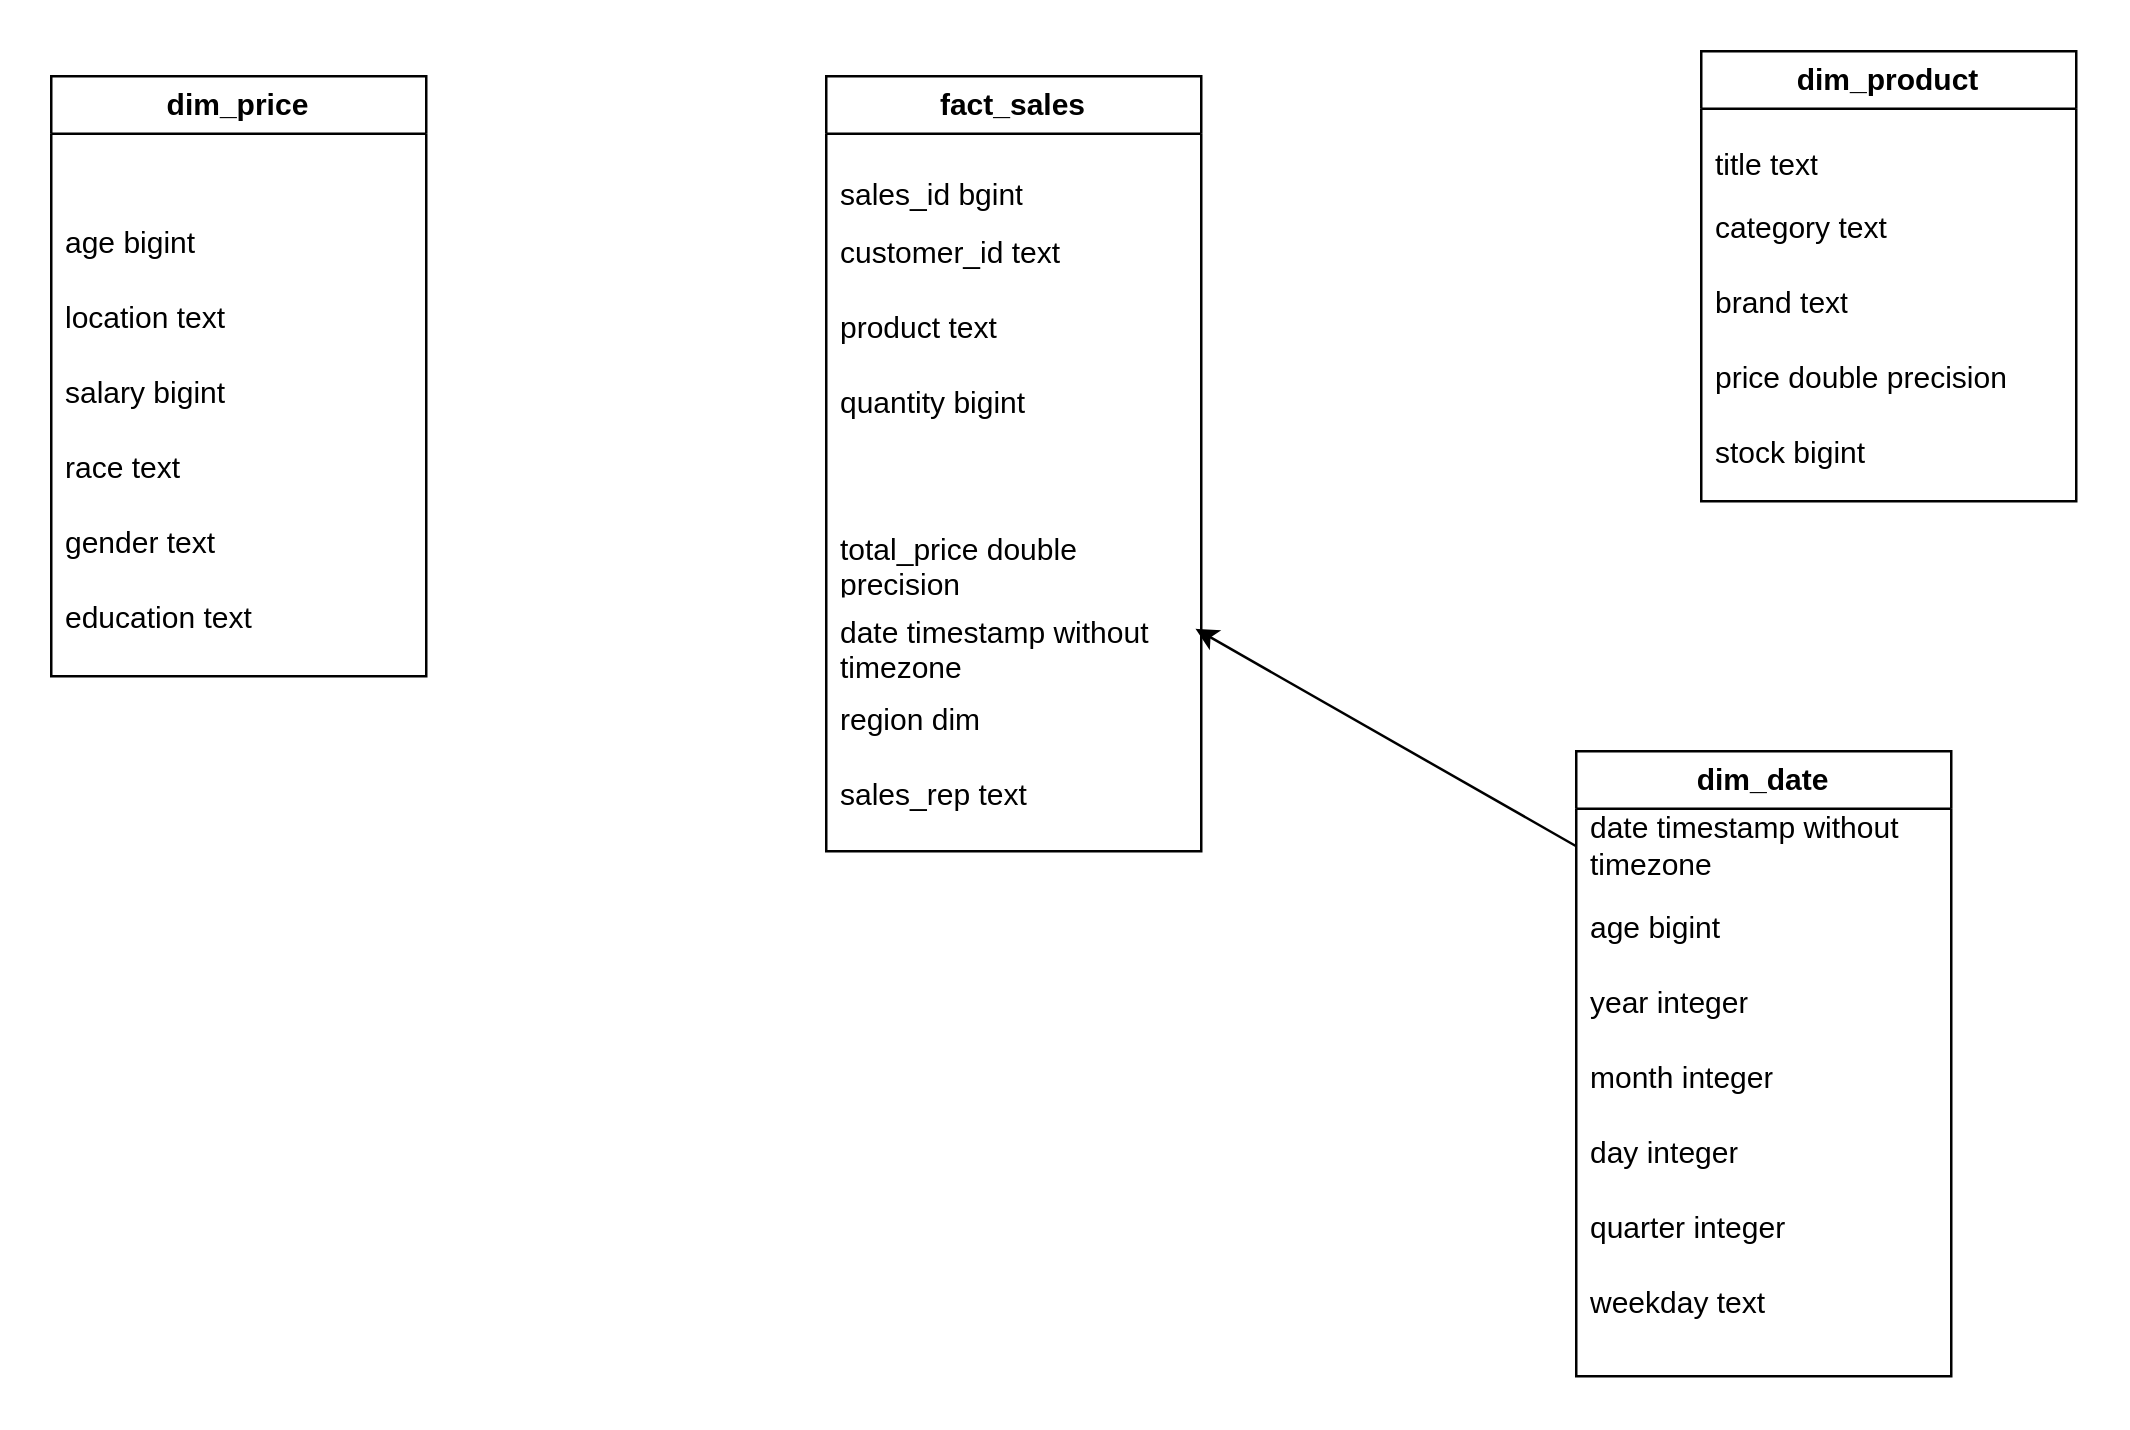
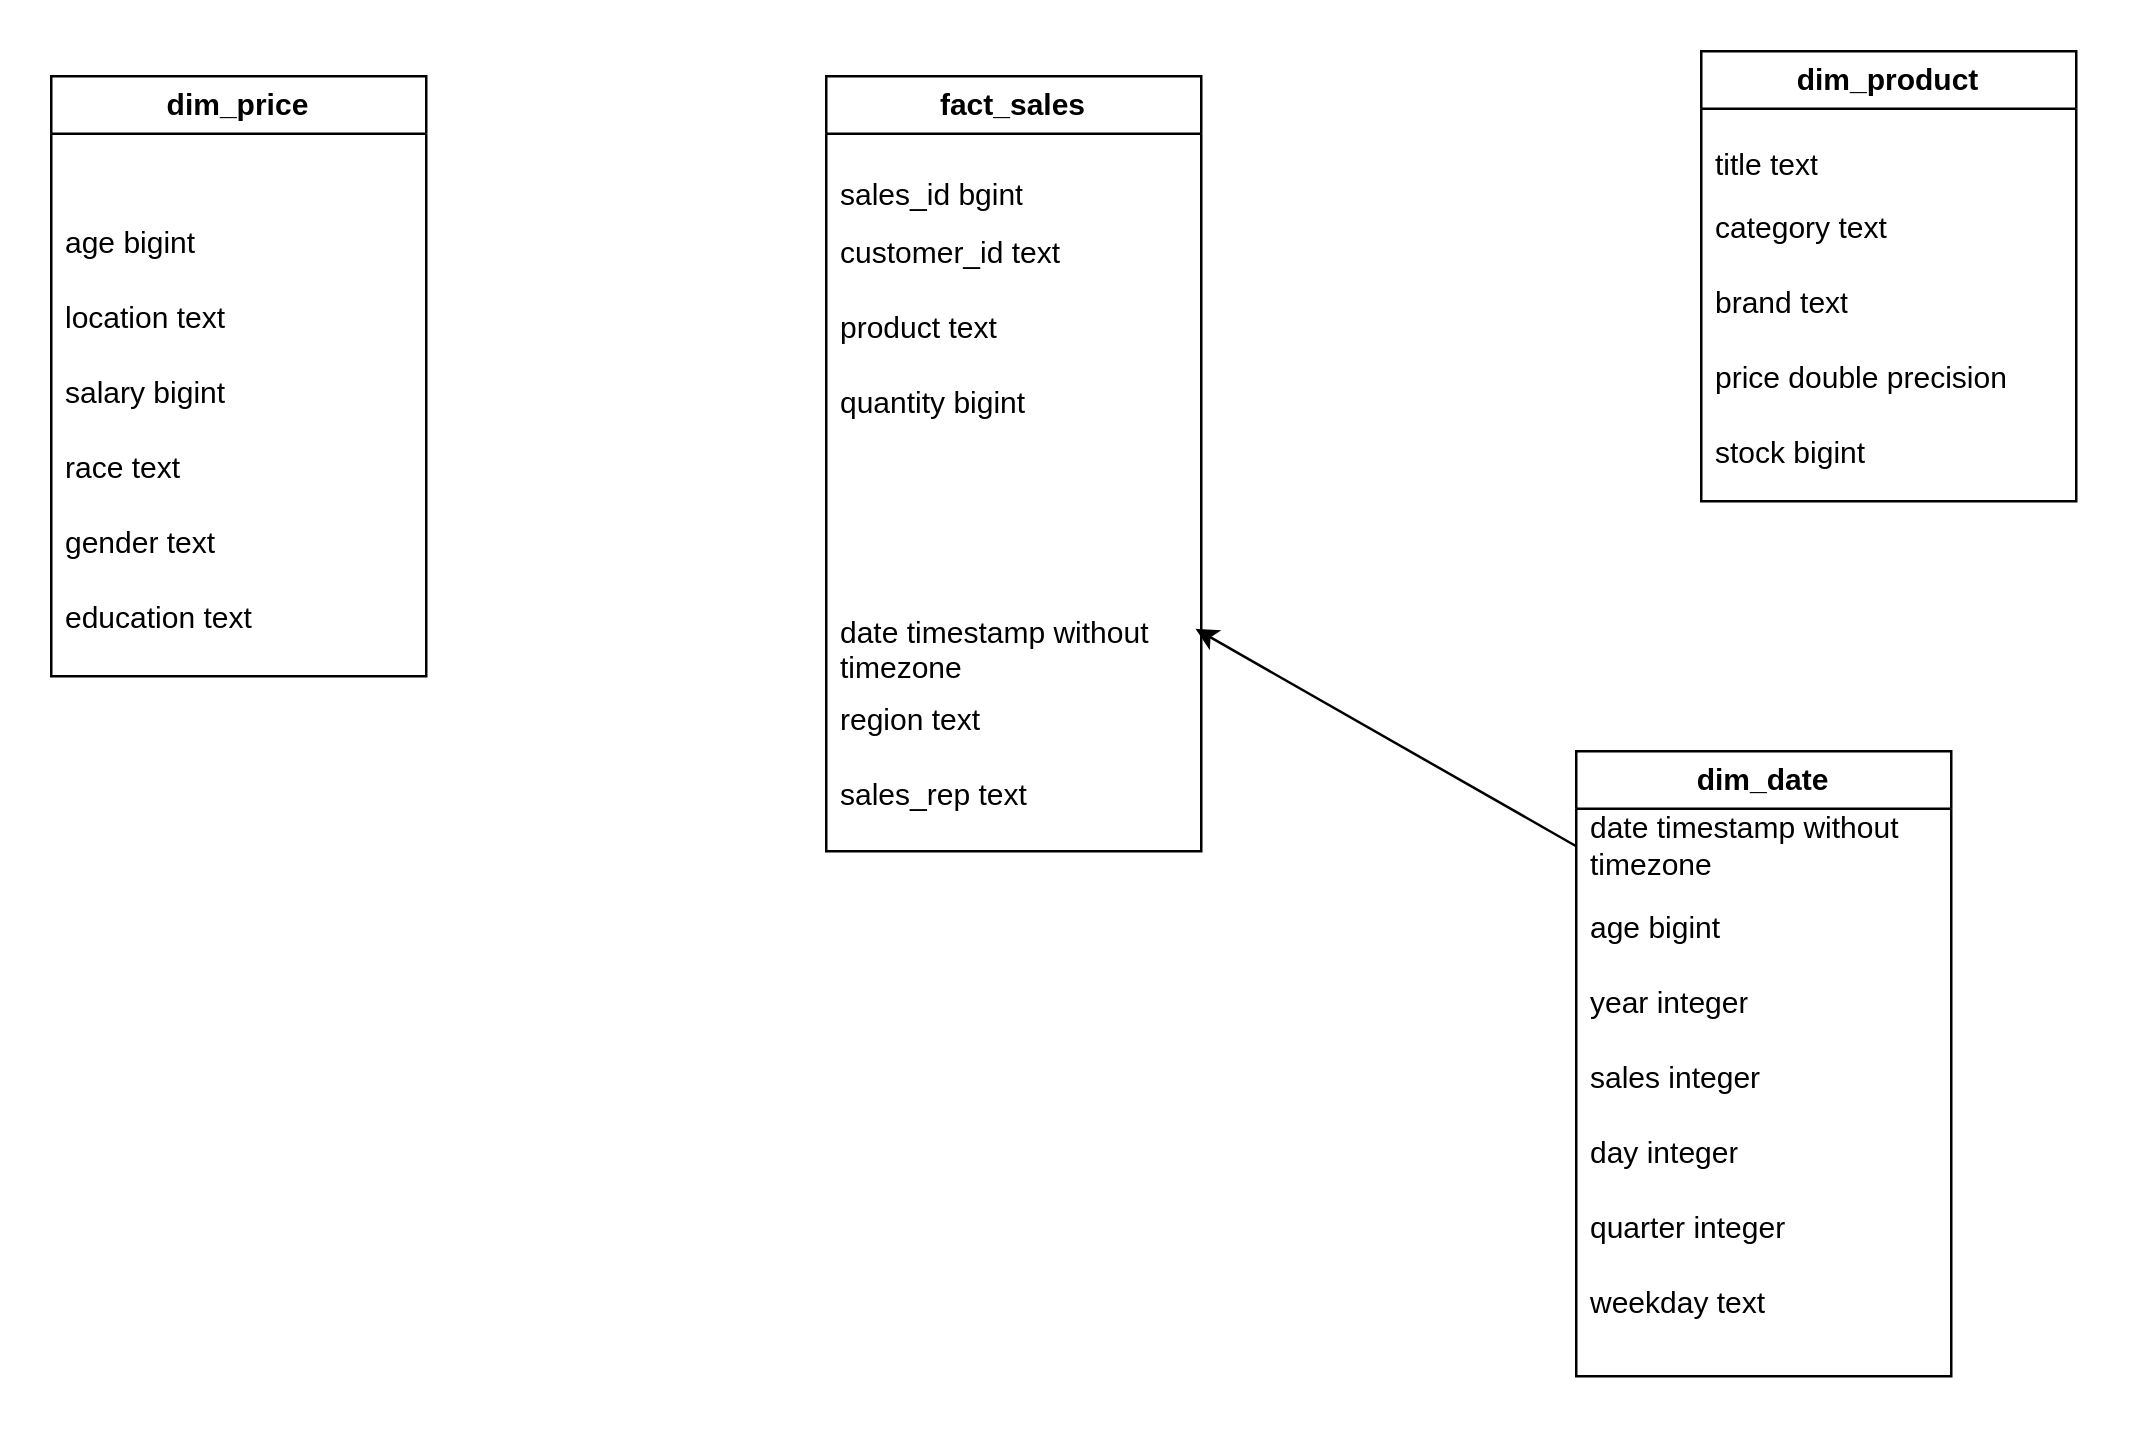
node "total_price double precision": removed
node "region dim": label "region dim" -> "region text"
node "month integer": label "month integer" -> "sales integer"
